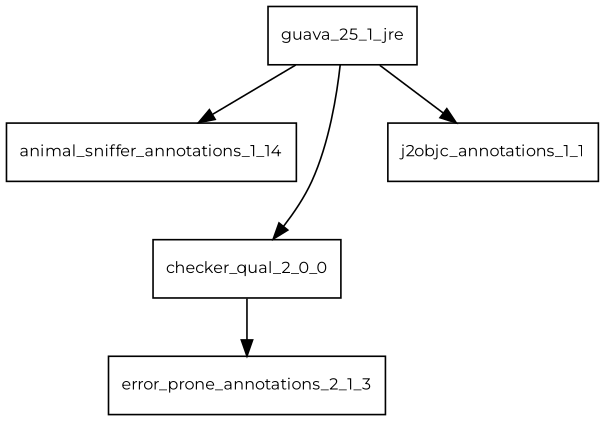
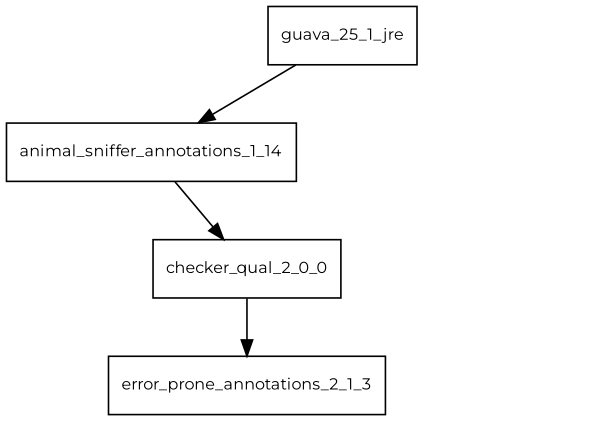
edge "guava_25_1_jre" -> "checker_qual_2_0_0": now "animal_sniffer_annotations_1_14" -> "checker_qual_2_0_0"
node "j2objc_annotations_1_1": removed
